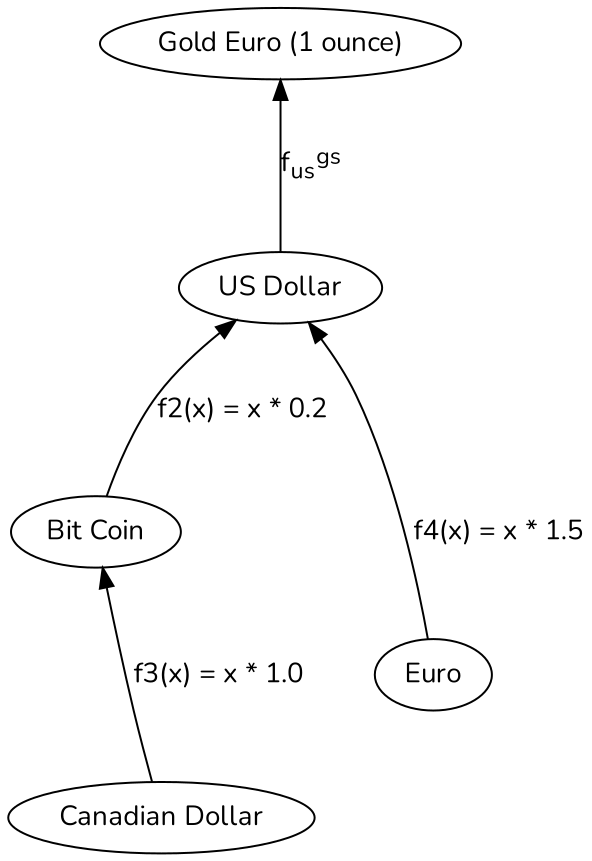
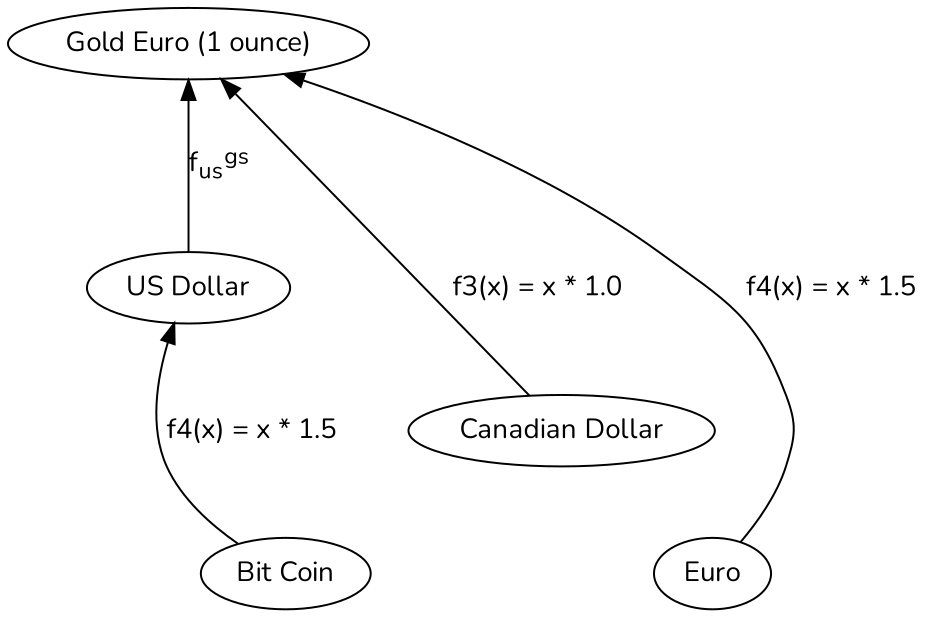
edge "Bit Coin" -> "US Dollar": label "f2(x) = x * 0.2" -> "f4(x) = x * 1.5"
edge "Euro" -> "US Dollar": now "Euro" -> "Gold Euro (1 ounce)"
edge "Canadian Dollar" -> "Bit Coin": now "Canadian Dollar" -> "Gold Euro (1 ounce)"
